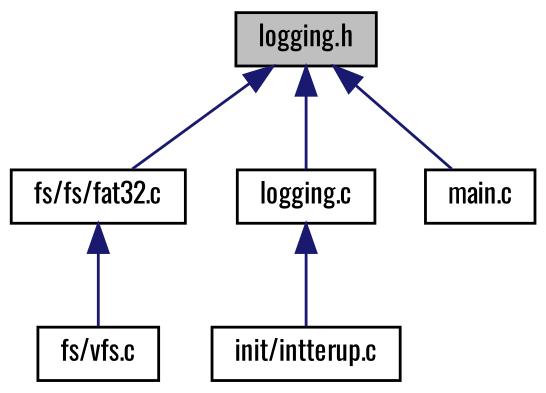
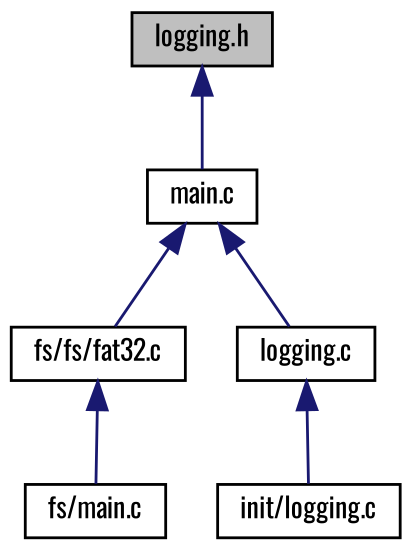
edge "fs/fs/fat32.c" -> "logging.h": now "fs/fs/fat32.c" -> "main.c"
edge "logging.c" -> "logging.h": now "logging.c" -> "main.c"
node "fs/vfs.c": label "fs/vfs.c" -> "fs/main.c"
node "init/intterup.c": label "init/intterup.c" -> "init/logging.c"
